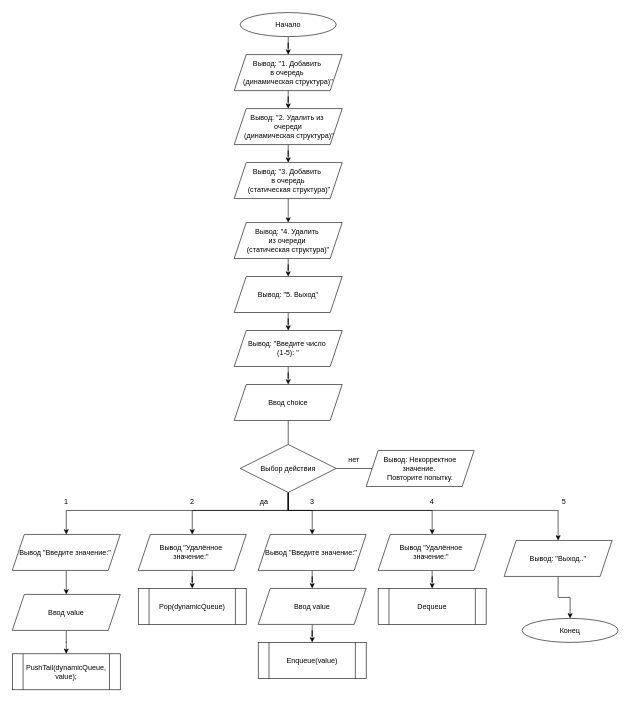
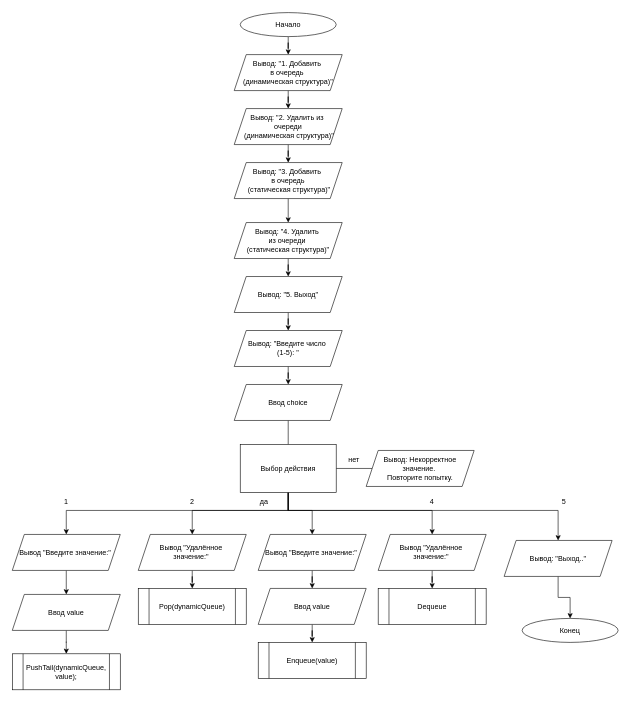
node "Выбор действия": shape diamond -> rectangle
node "3": removed
